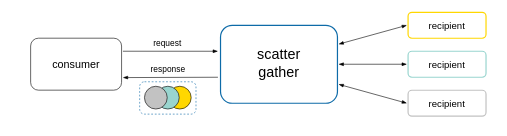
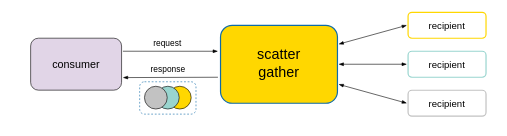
node "consumer": fillcolor #ffffff -> #e1d5e7
node "scattergather": fillcolor #ffffff -> #ffd700
